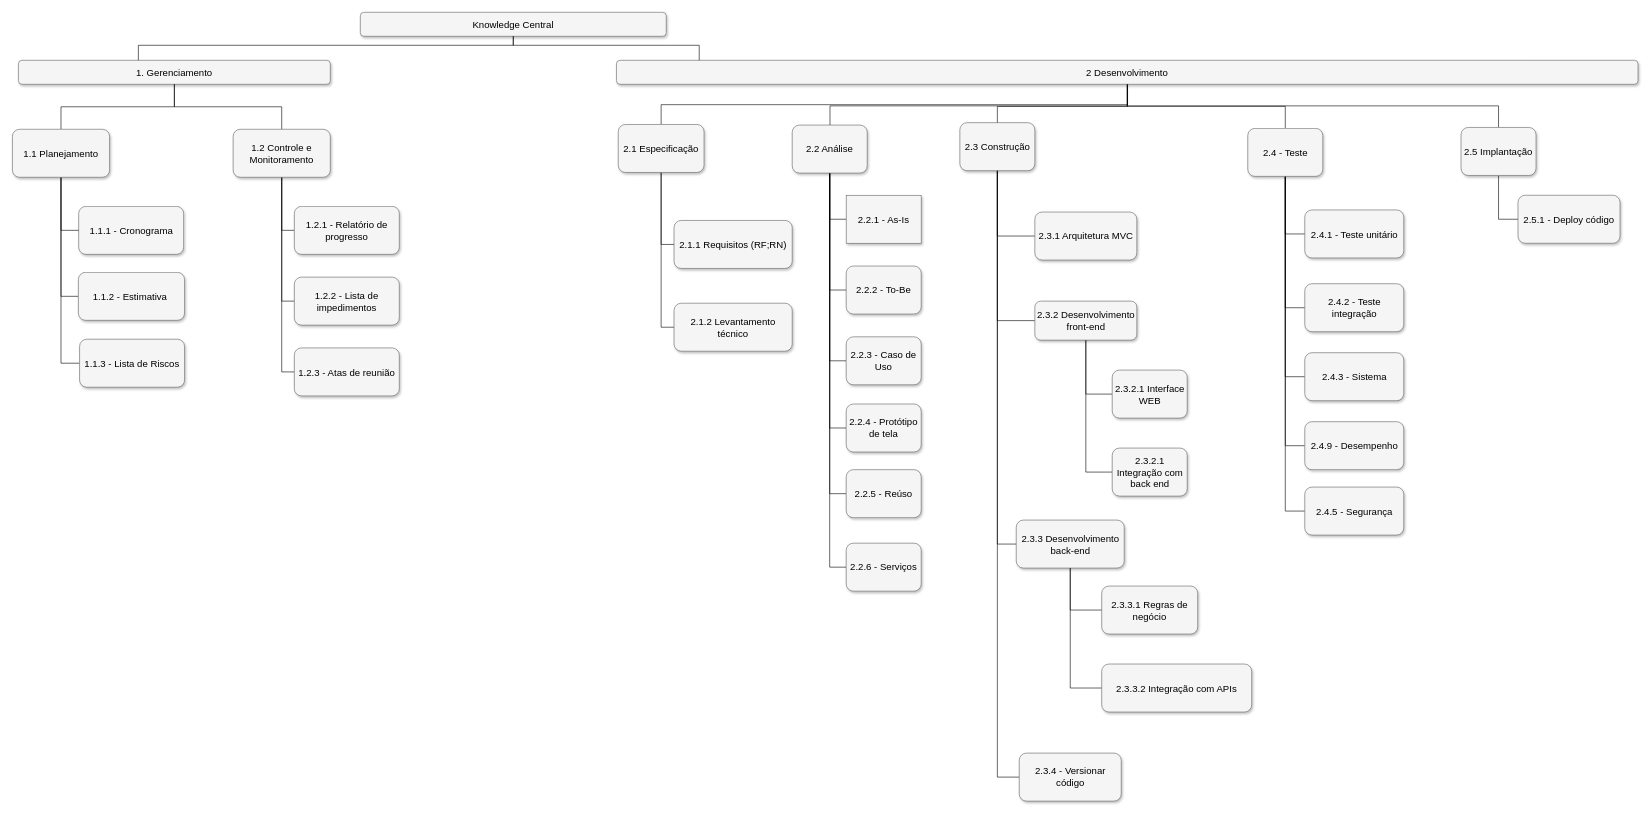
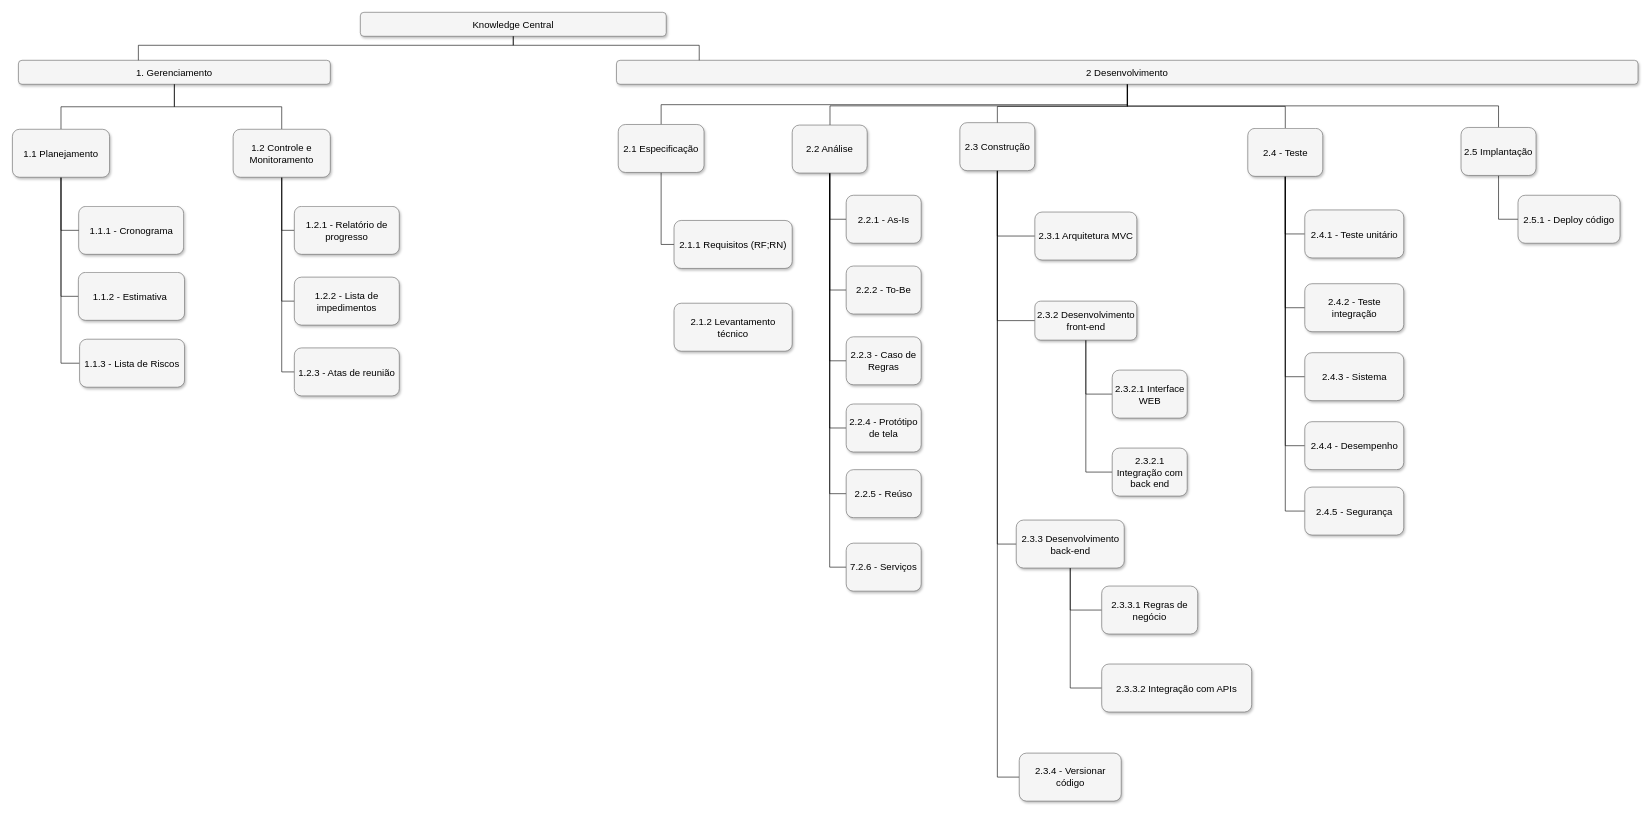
node "2.2.1 - As-Is": shape rectangle -> rounded rectangle
edge "2.1 Especificação" -- "2.1.2 Levantamento técnico": removed
node "2.2.3 - Caso de Uso": label "2.2.3 - Caso de Uso" -> "2.2.3 - Caso de Regras"
node "2.4.9 - Desempenho": label "2.4.9 - Desempenho" -> "2.4.4 - Desempenho"
node "2.2.6 - Serviços": label "2.2.6 - Serviços" -> "7.2.6 - Serviços"
